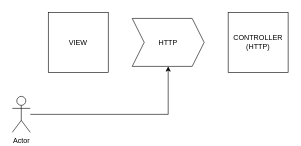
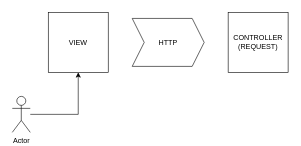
node "CONTROLLER (HTTP)": label "CONTROLLER (HTTP)" -> "CONTROLLER (REQUEST)"
edge "Actor" -> "HTTP": now "Actor" -> "VIEW"
